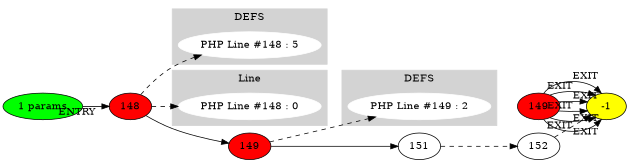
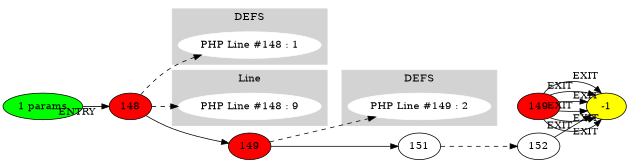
node "PHP Line #148 : 5": label "PHP Line #148 : 5" -> "PHP Line #148 : 1"
node "PHP Line #148 : 0": label "PHP Line #148 : 0" -> "PHP Line #148 : 9"
edge "152" -> "-1": style dashed -> solid
